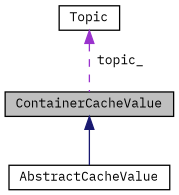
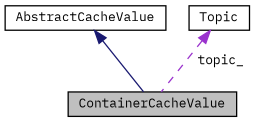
edge "AbstractCacheValue" -> "ContainerCacheValue": reversed
